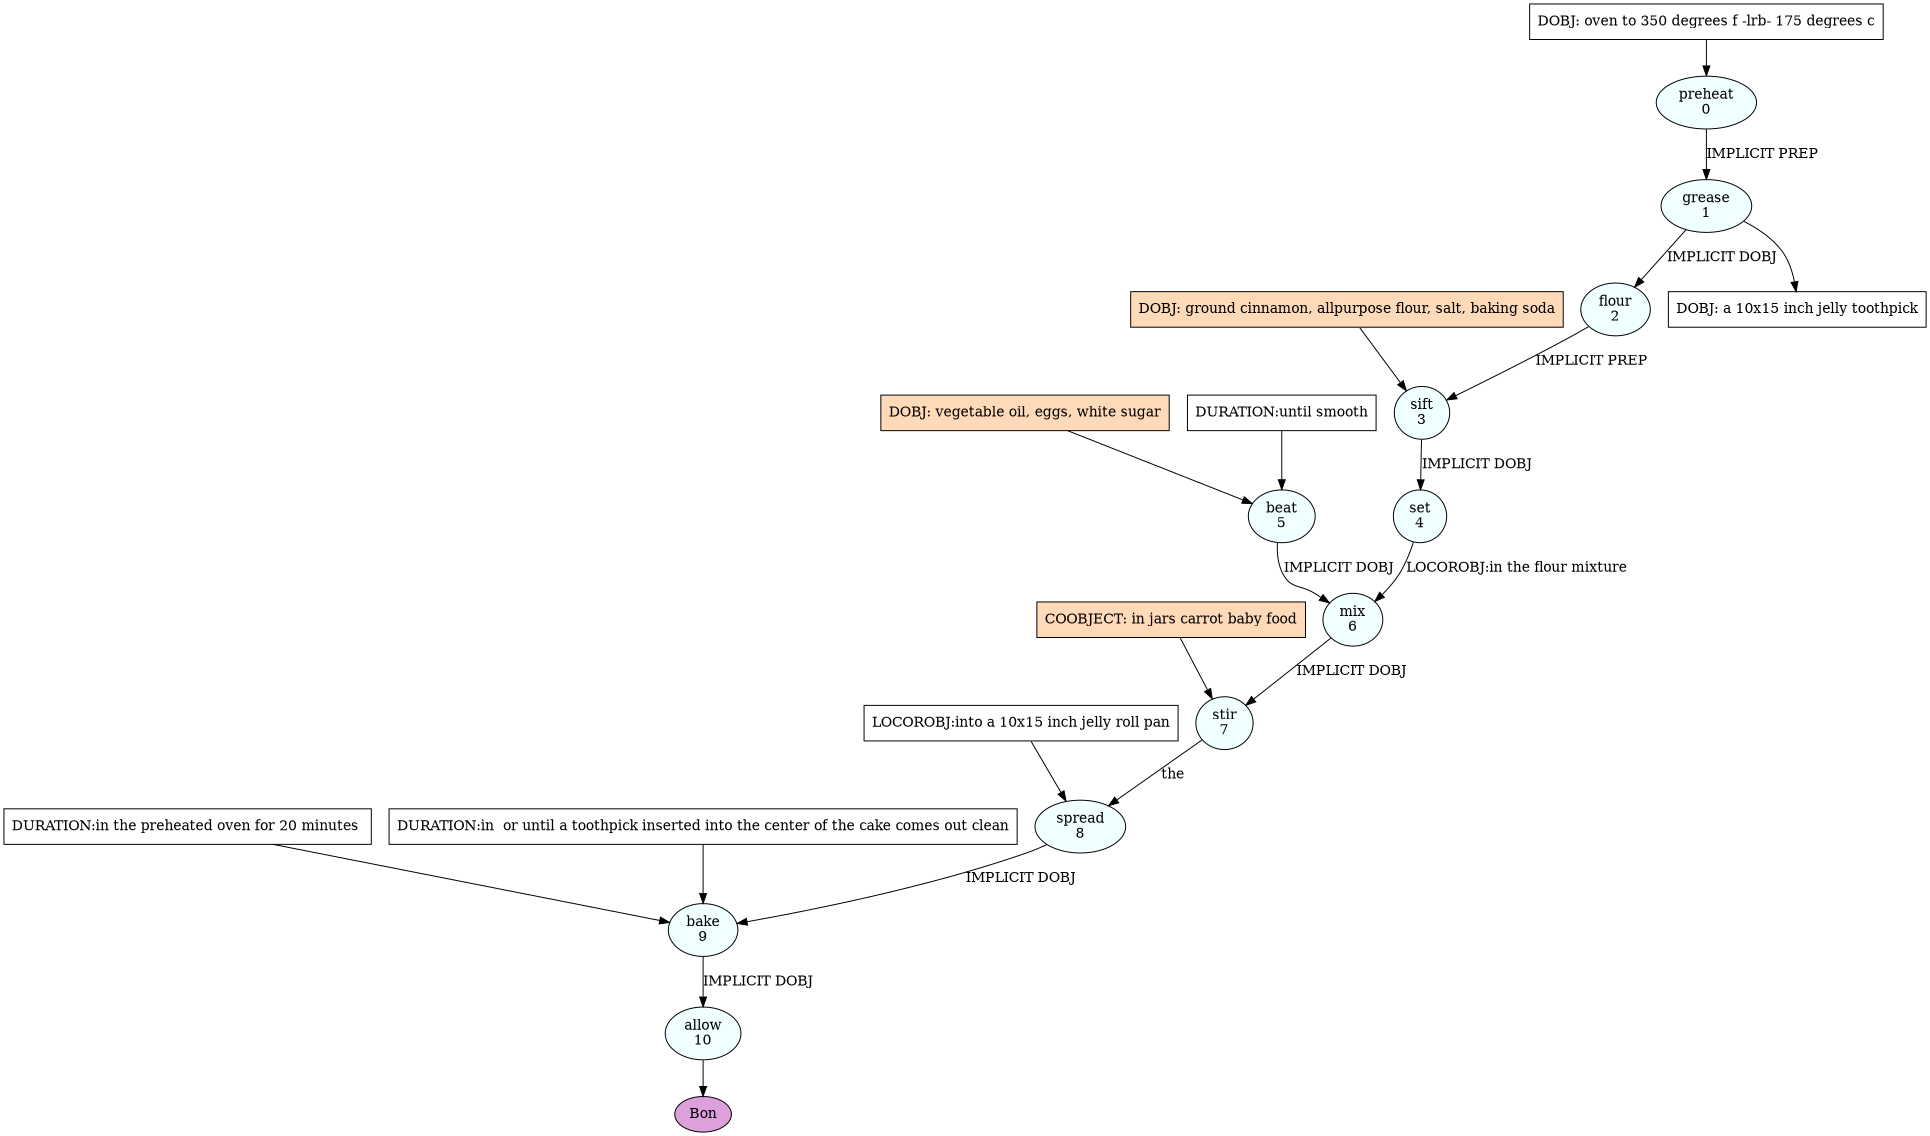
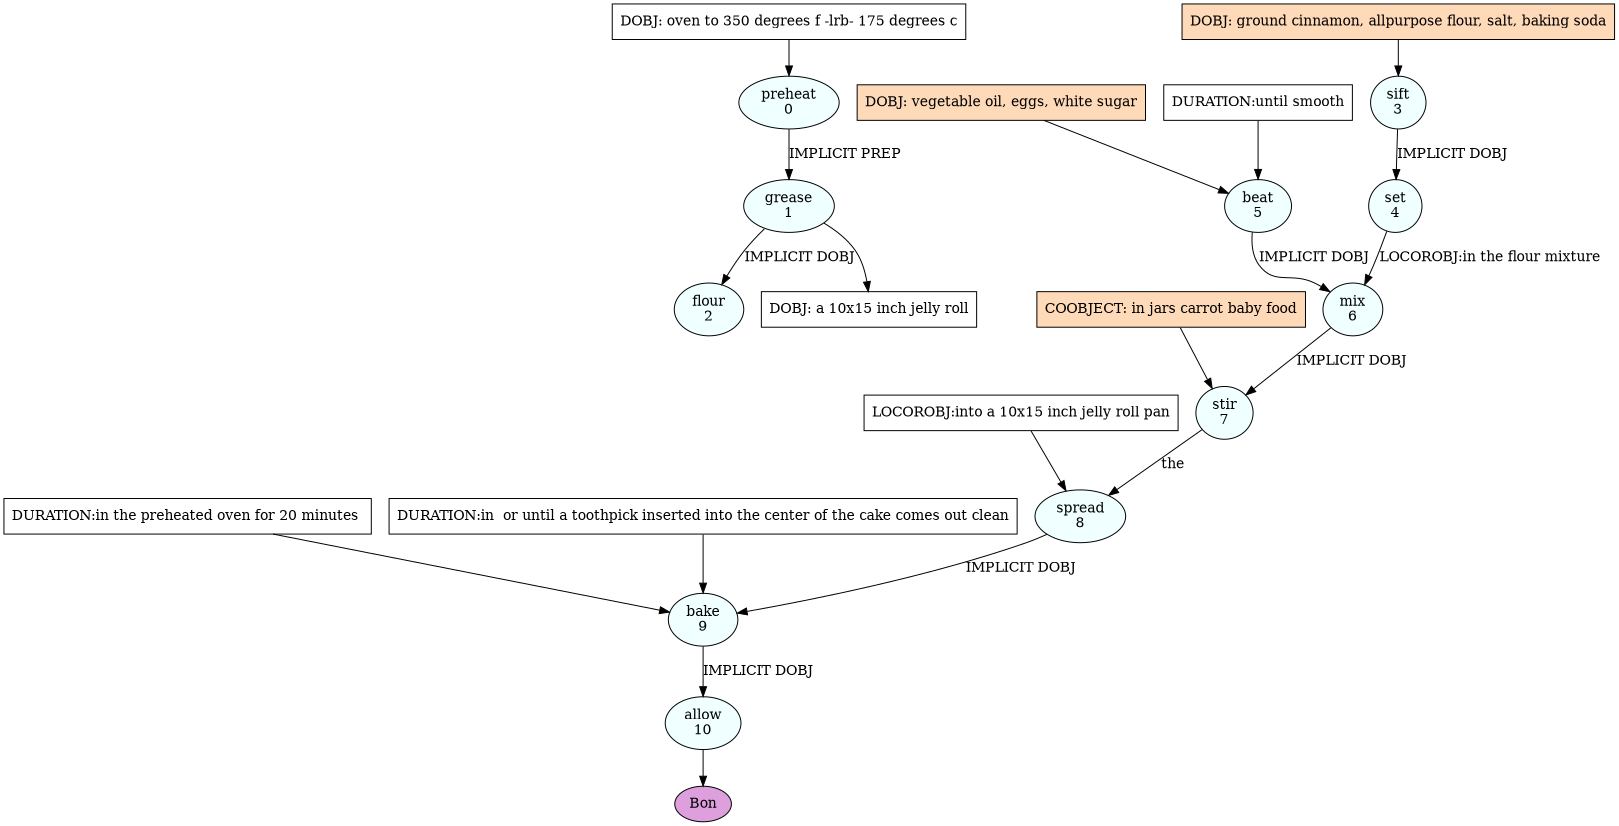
node "DOBJ: a 10x15 inch jelly toothpick": label "DOBJ: a 10x15 inch jelly toothpick" -> "DOBJ: a 10x15 inch jelly roll"
edge "flour 2" -> "sift 3": removed, label "IMPLICIT PREP"
